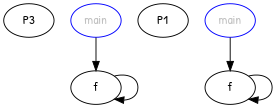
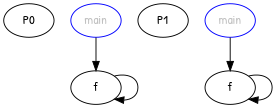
node "P3": label "P3" -> "P0"
